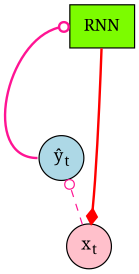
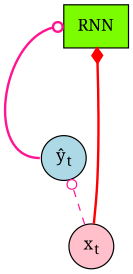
edge "RNN" -> "x": reversed
